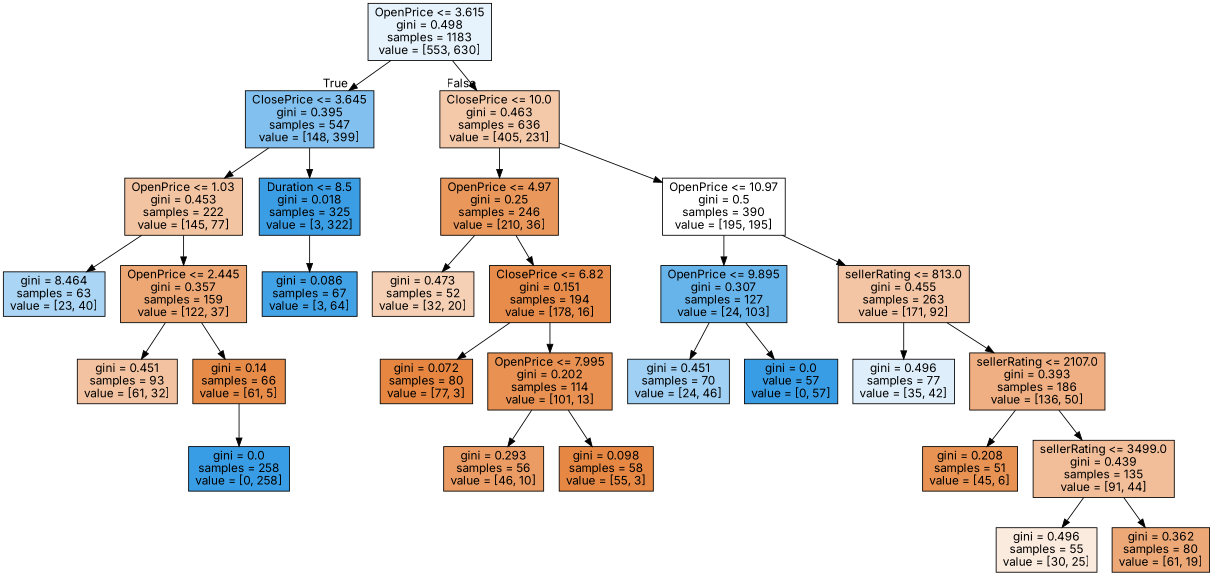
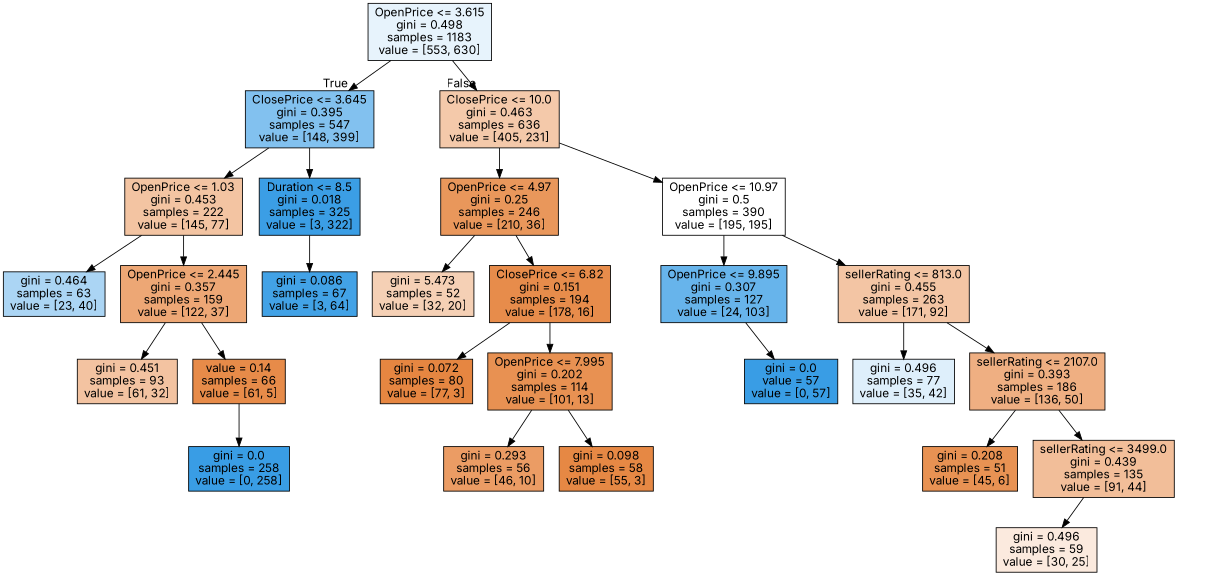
node "gini = 8.464 samples = 63 value = [23, 40]": label "gini = 8.464 samples = 63 value = [23, 40]" -> "gini = 0.464 samples = 63 value = [23, 40]"
node "gini = 0.473 samples = 52 value = [32, 20]": label "gini = 0.473 samples = 52 value = [32, 20]" -> "gini = 5.473 samples = 52 value = [32, 20]"
node "gini = 0.14 samples = 66 value = [61, 5]": label "gini = 0.14 samples = 66 value = [61, 5]" -> "value = 0.14 samples = 66 value = [61, 5]"
node "gini = 0.451 samples = 70 value = [24, 46]": removed
node "gini = 0.496 samples = 55 value = [30, 25]": label "gini = 0.496 samples = 55 value = [30, 25]" -> "gini = 0.496 samples = 59 value = [30, 25]"
node "gini = 0.362 samples = 80 value = [61, 19]": removed
